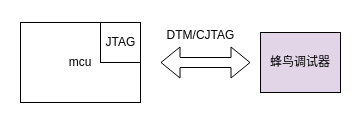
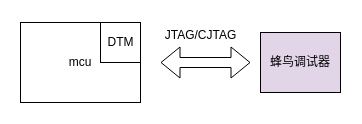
node "DTM/CJTAG": label "DTM/CJTAG" -> "JTAG/CJTAG"
node "JTAG": label "JTAG" -> "DTM"
